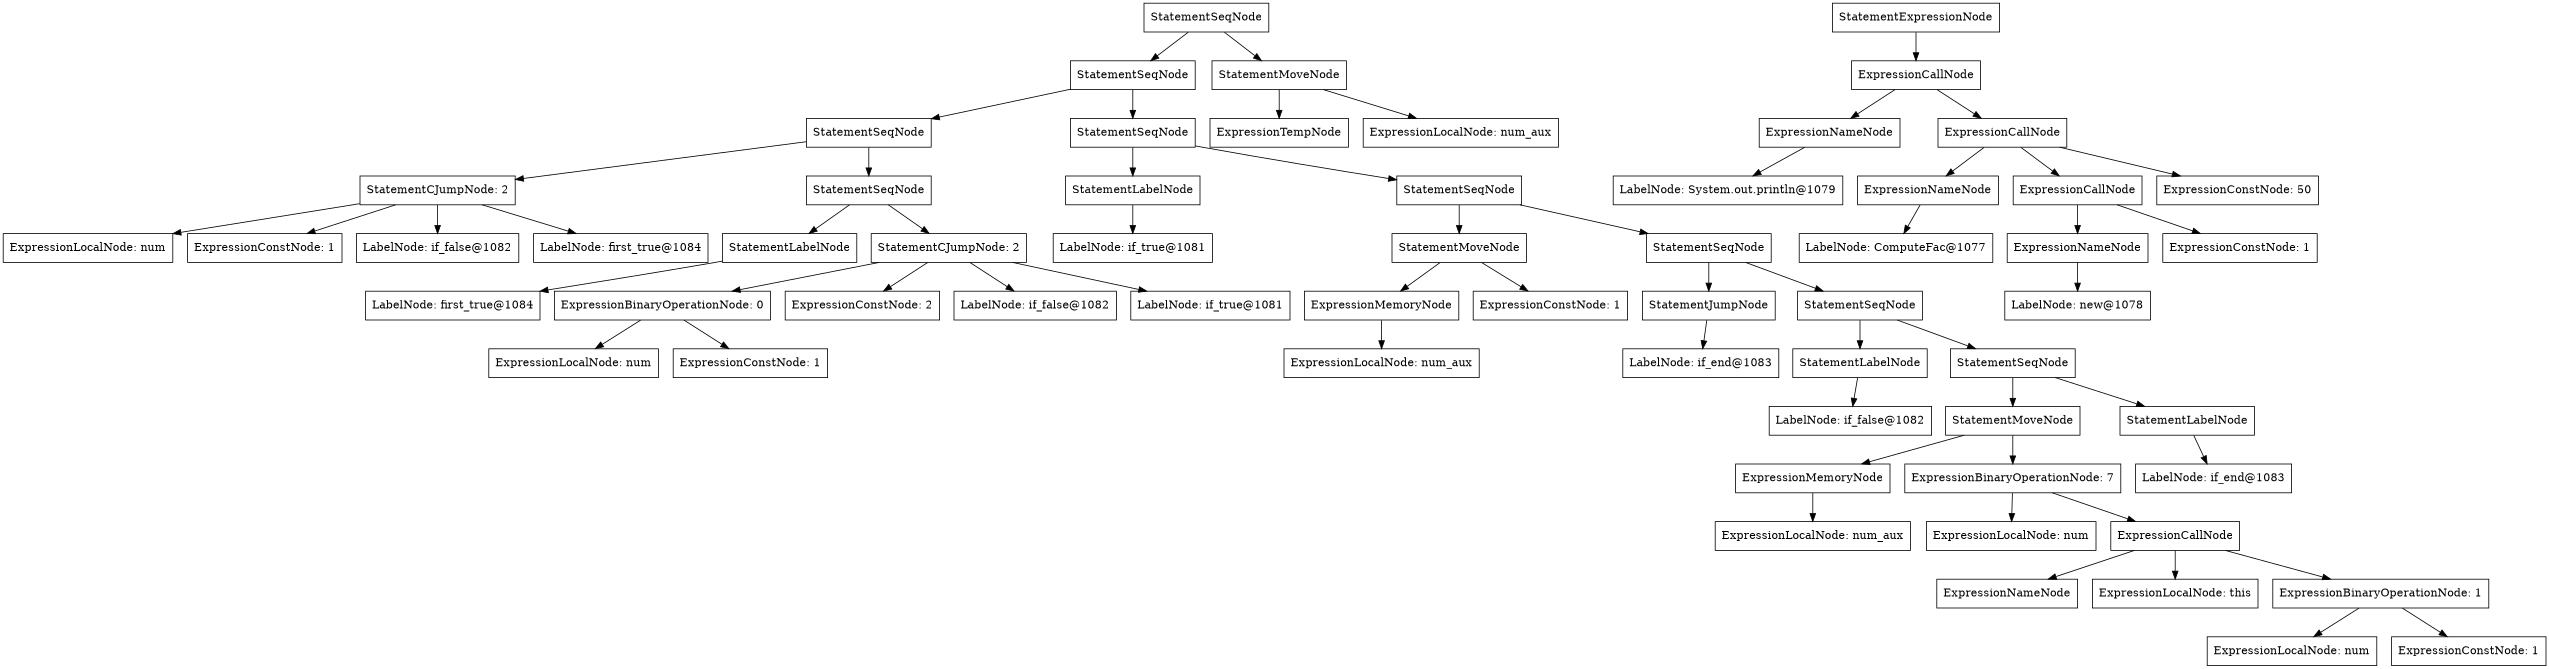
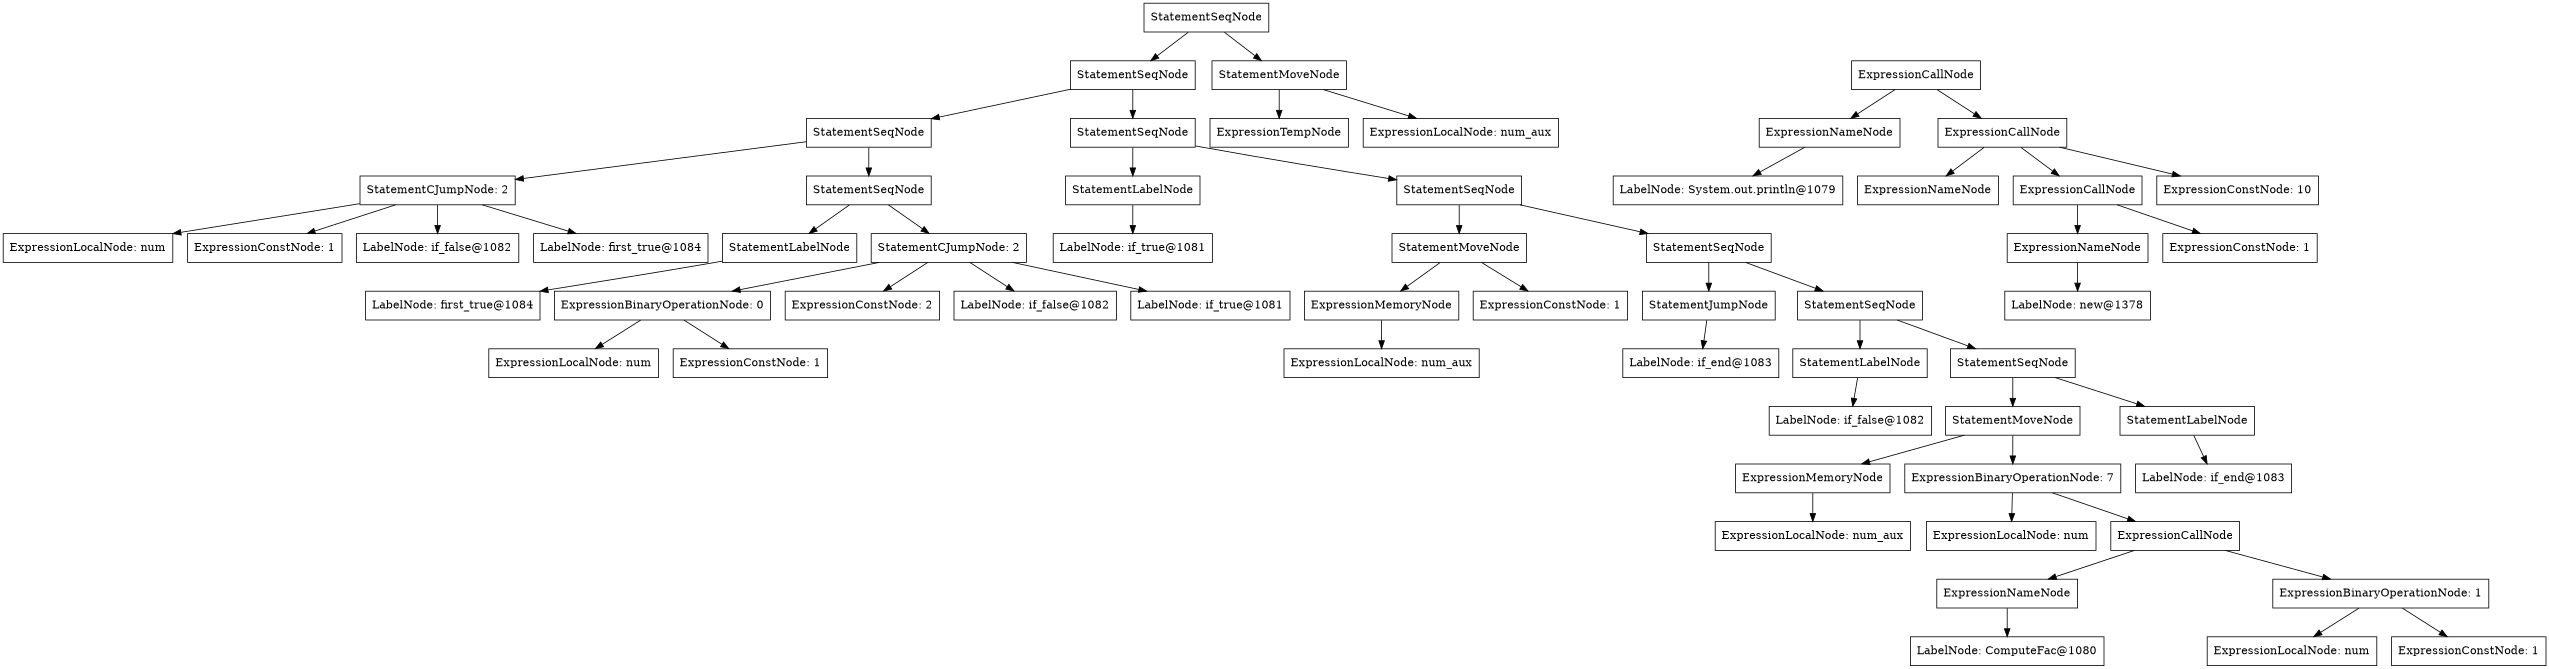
node "StatementExpressionNode": removed
node "ExpressionConstNode: 50": label "ExpressionConstNode: 50" -> "ExpressionConstNode: 10"
node "LabelNode: ComputeFac@1077": removed
node "LabelNode: new@1078": label "LabelNode: new@1078" -> "LabelNode: new@1378"
node "ExpressionLocalNode: this": removed
node "LabelNode: ComputeFac@1080": added
